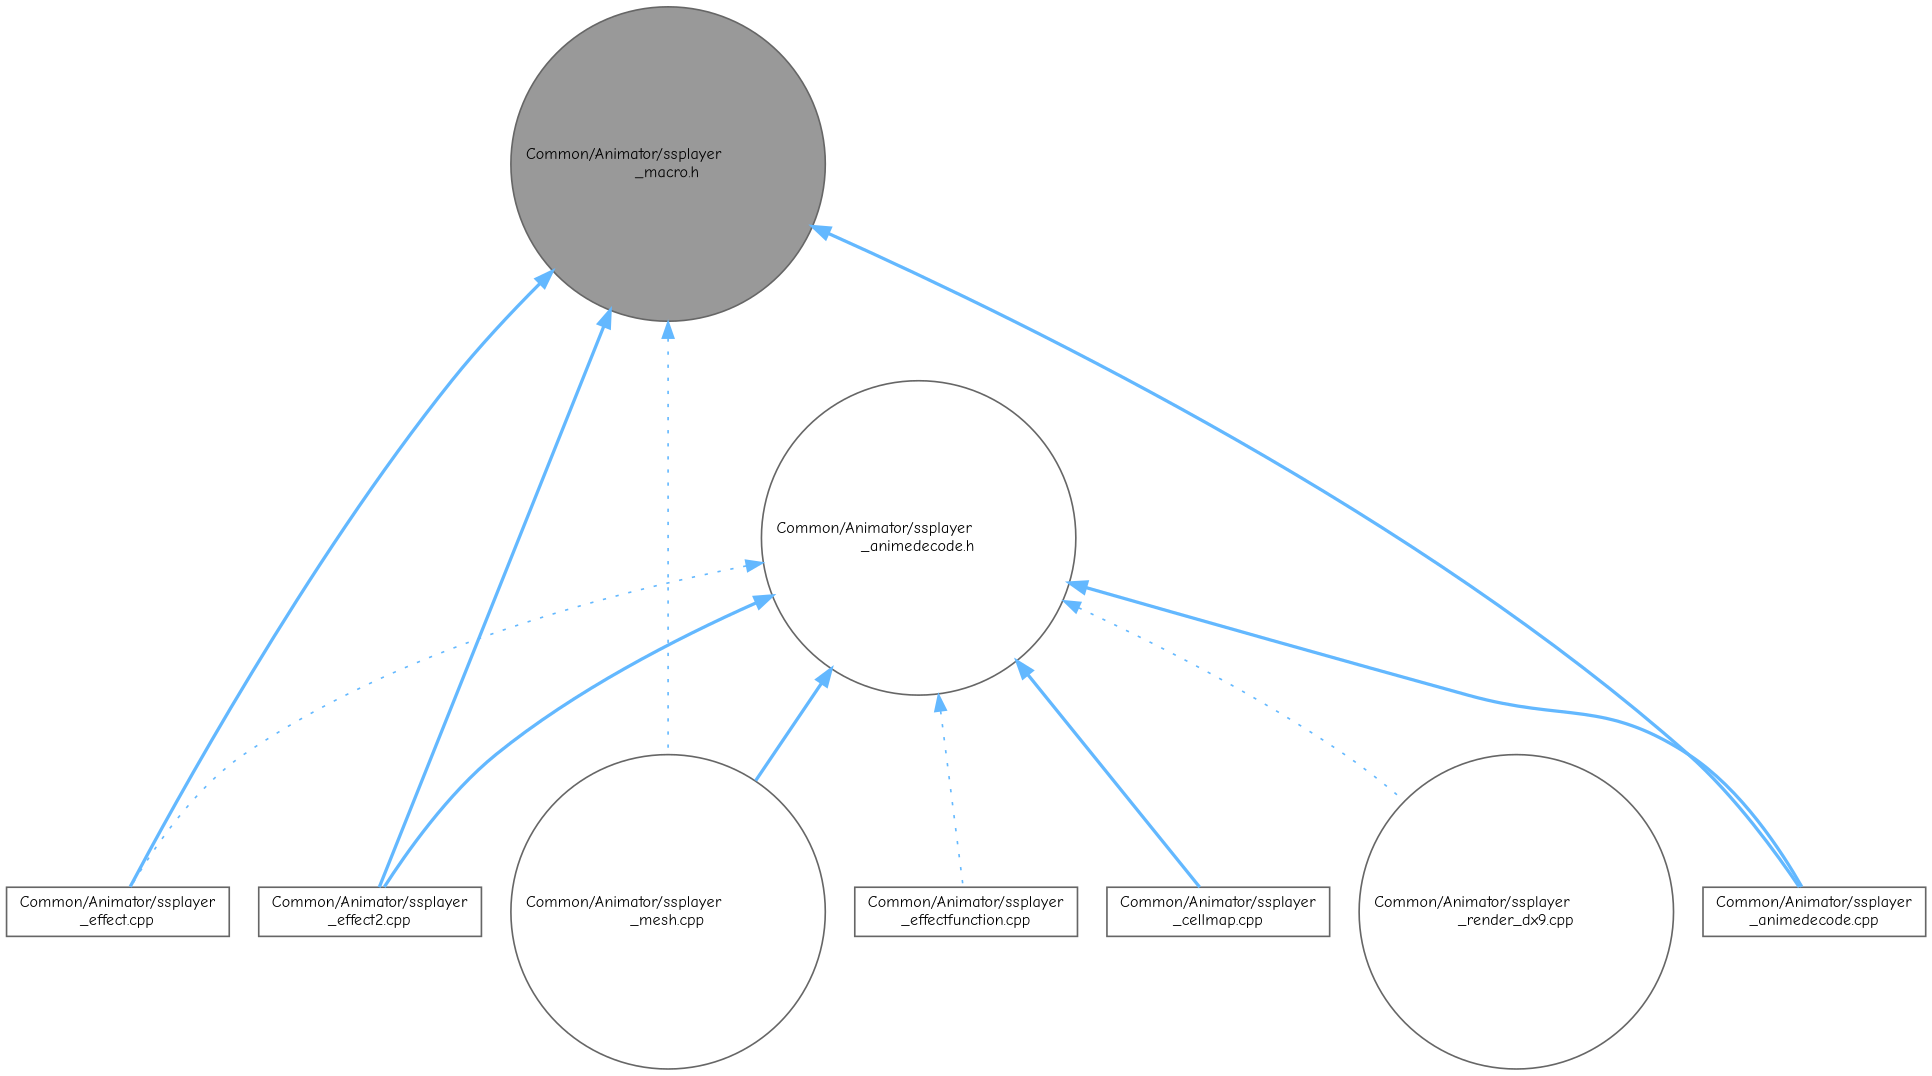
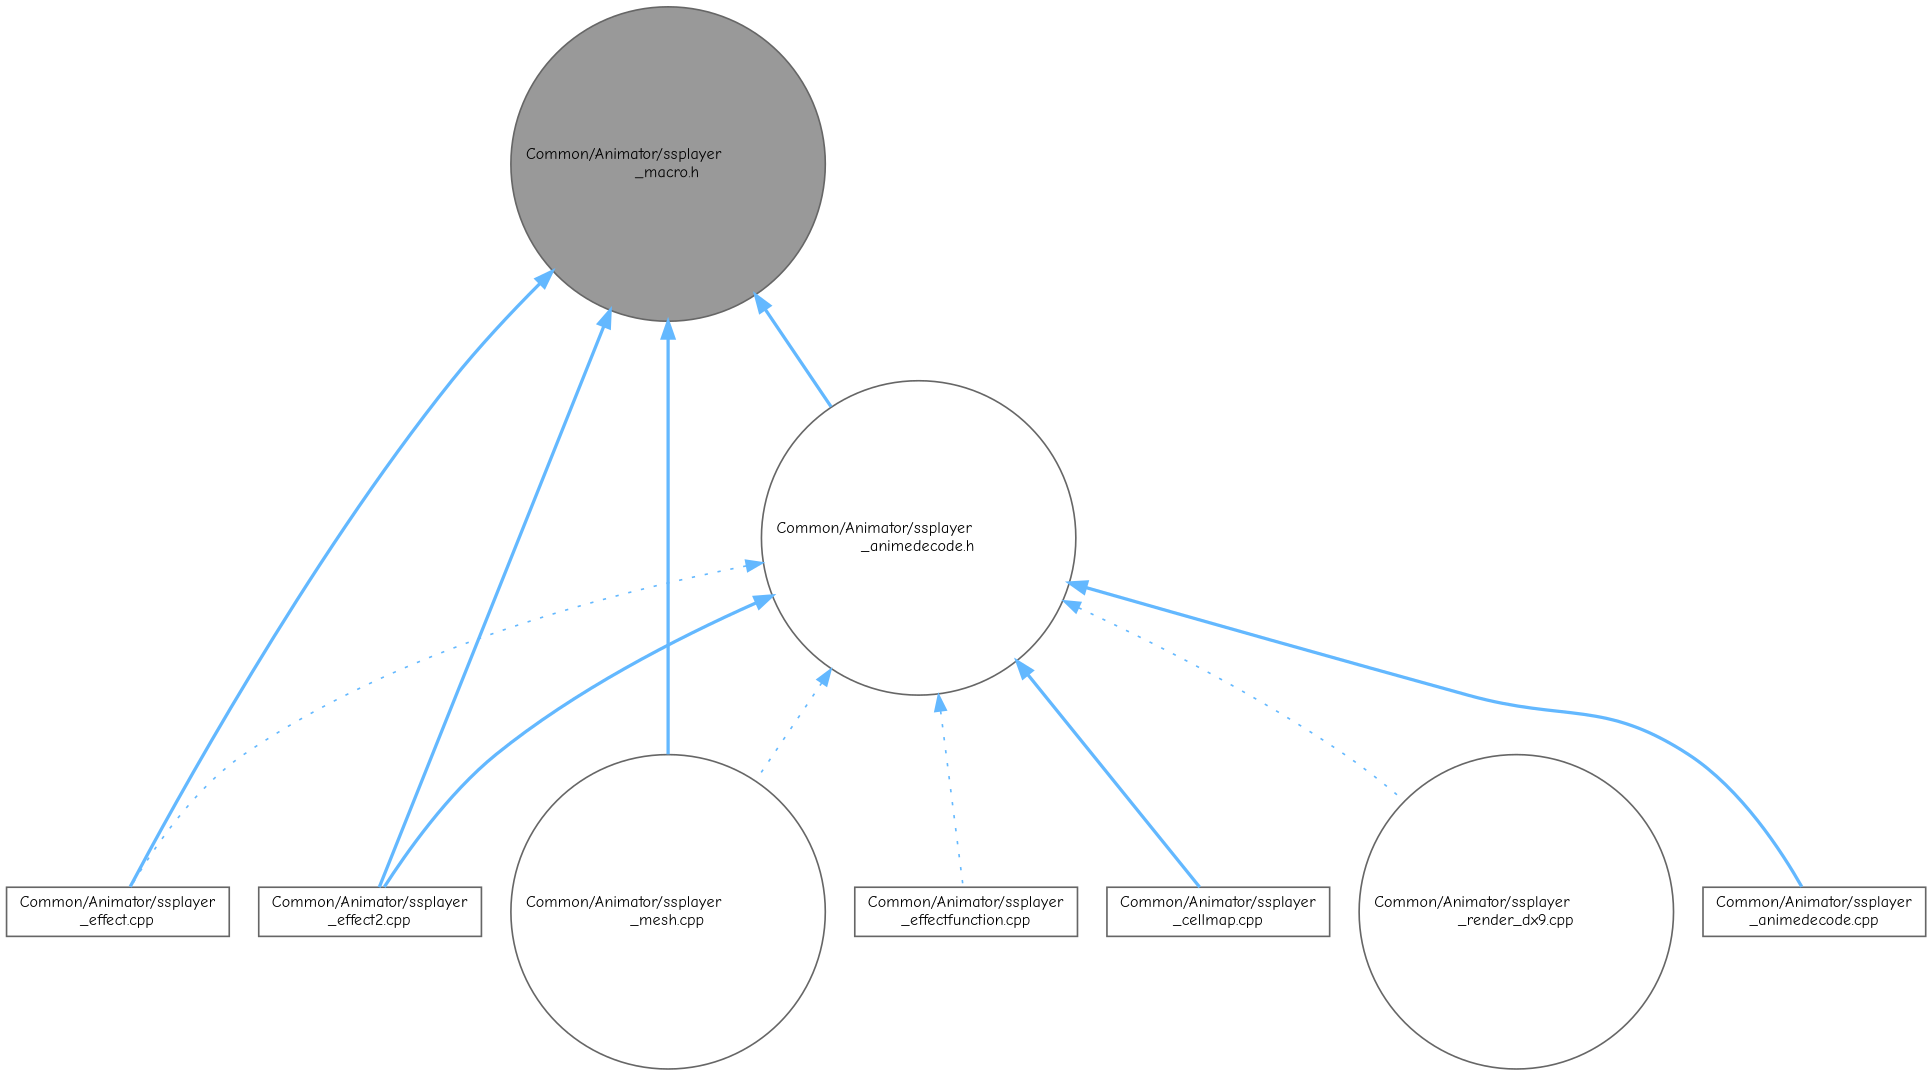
edge "Common/Animator/ssplayer _animedecode.cpp" -> "Common/Animator/ssplayer _macro.h": now "Common/Animator/ssplayer _animedecode.h" -> "Common/Animator/ssplayer _macro.h"
edge "Common/Animator/ssplayer _mesh.cpp" -> "Common/Animator/ssplayer _macro.h": style dotted -> bold
edge "Common/Animator/ssplayer _mesh.cpp" -> "Common/Animator/ssplayer _animedecode.h": style bold -> dotted
